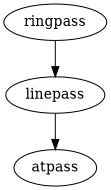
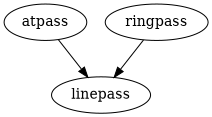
edge "linepass" -> "atpass": reversed
